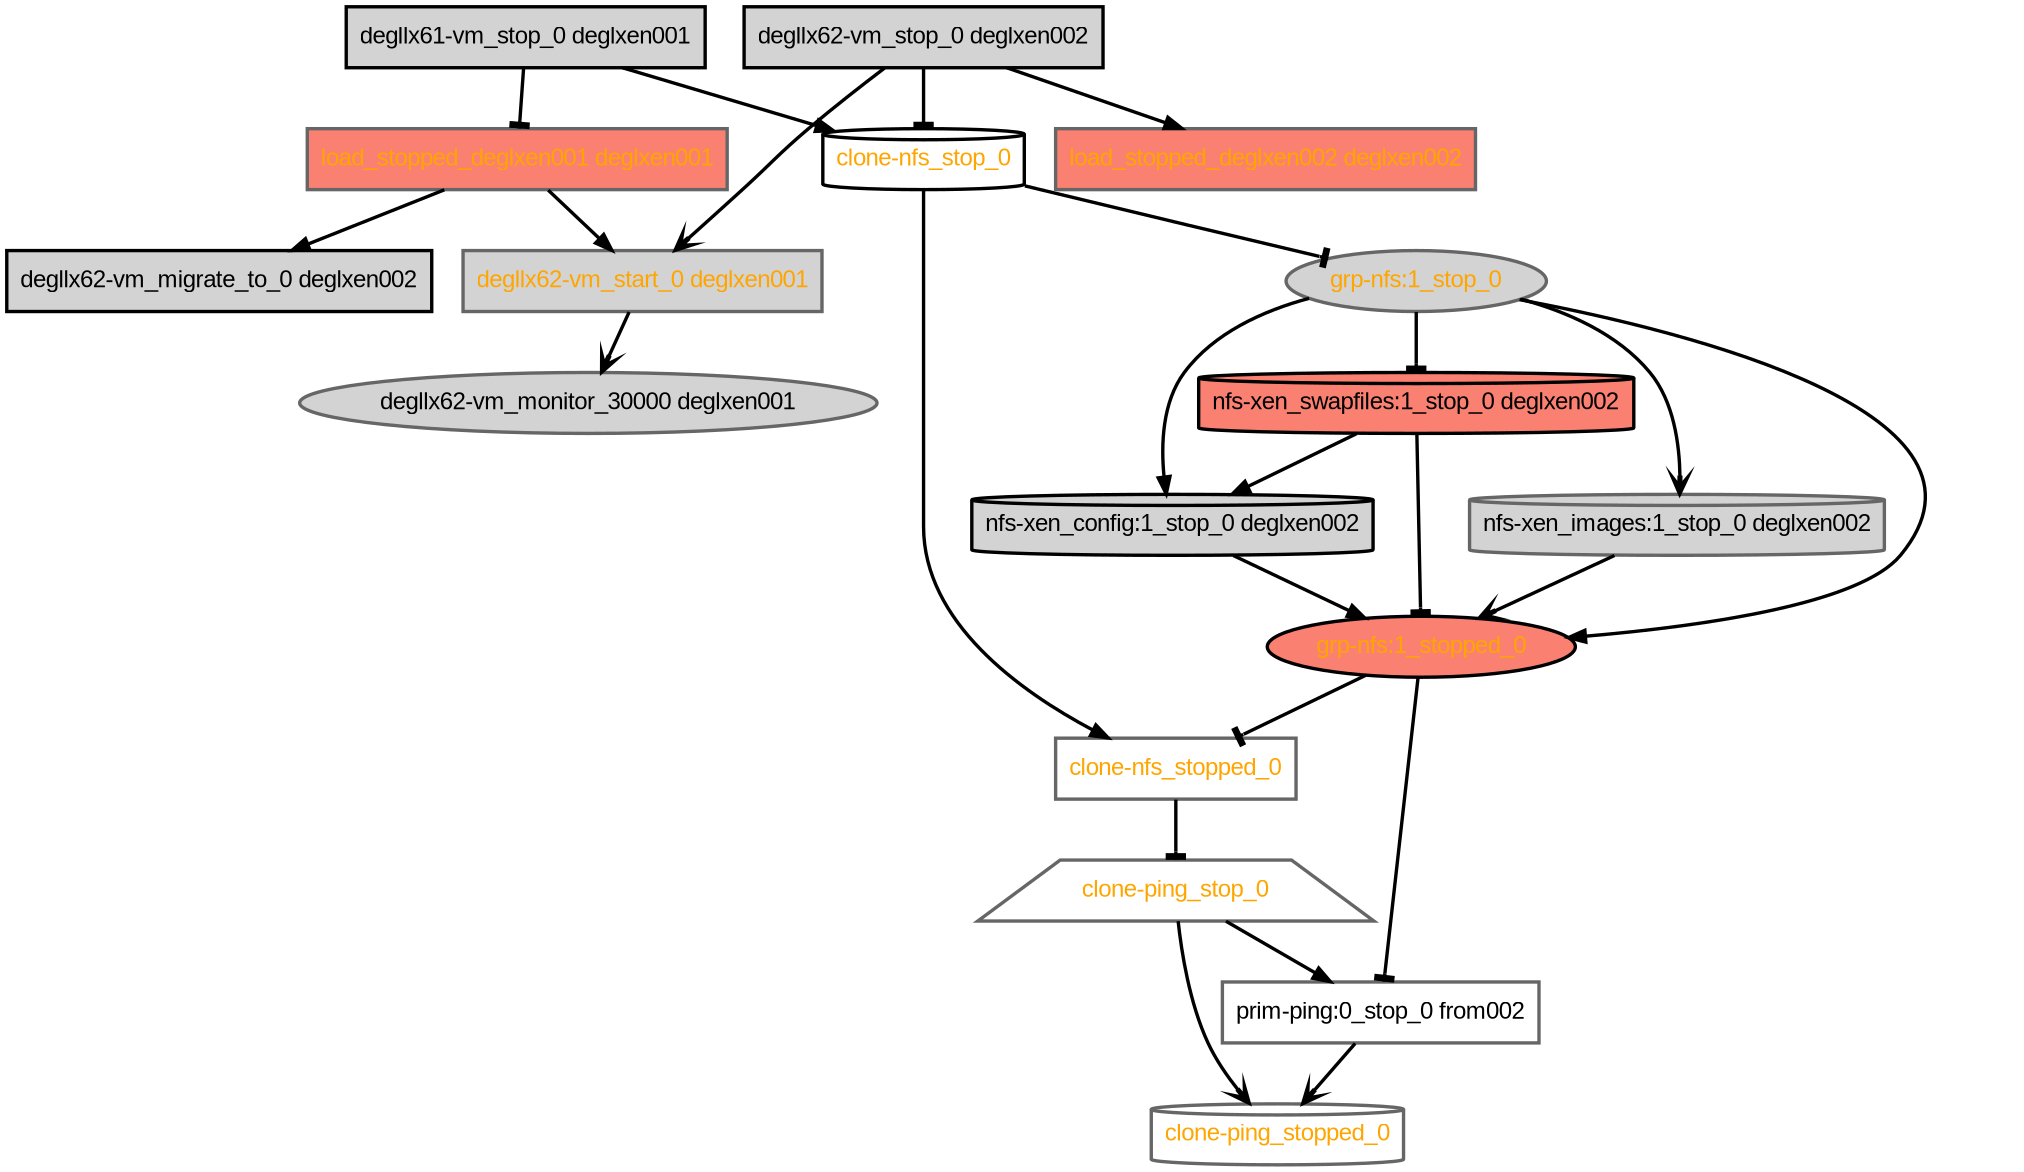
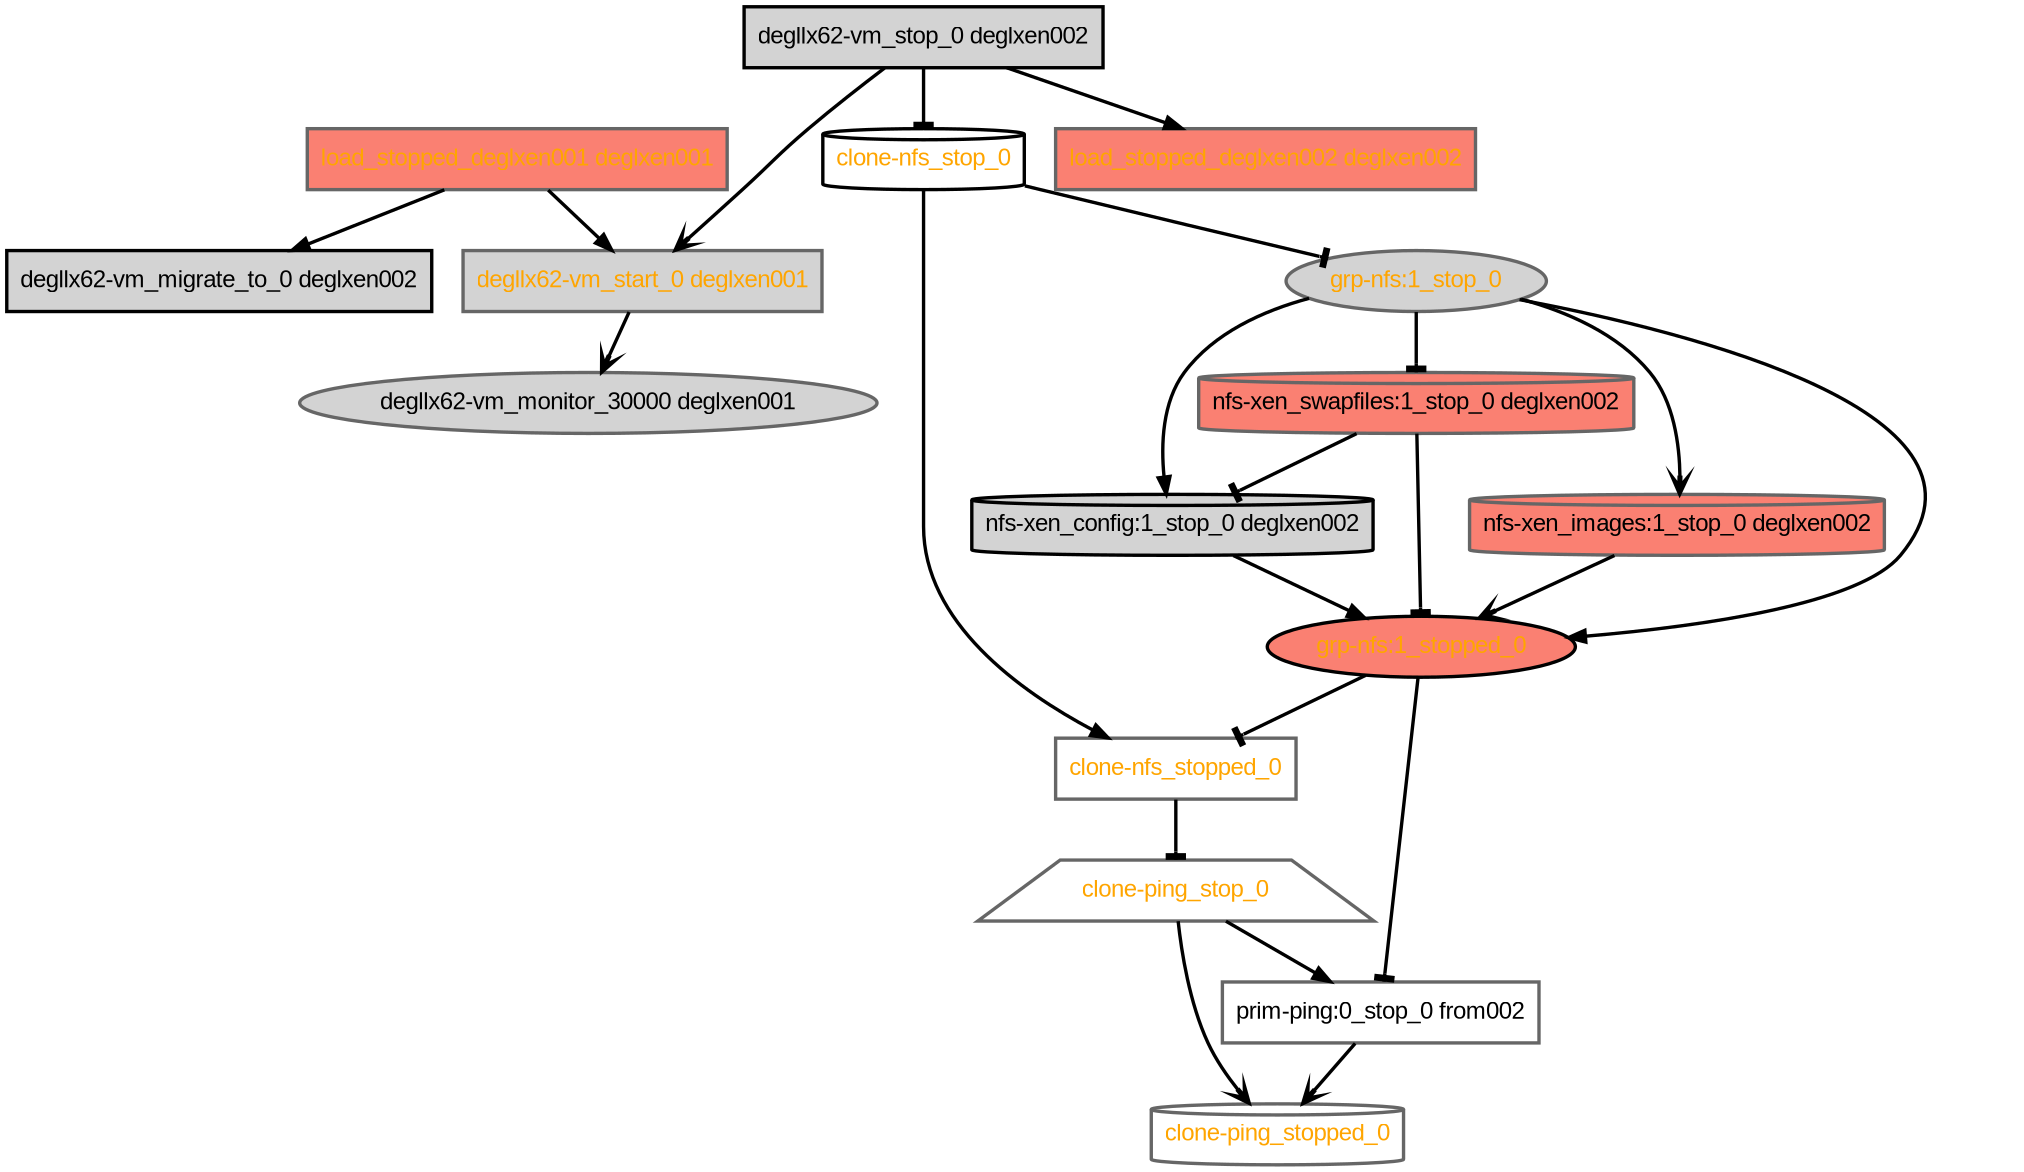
node "degllx61-vm_stop_0 deglxen001": removed
node "nfs-xen_swapfiles:1_stop_0 deglxen002": color black -> gray40
edge "nfs-xen_swapfiles:1_stop_0 deglxen002" -> "nfs-xen_config:1_stop_0 deglxen002": arrowhead normal -> tee
node "nfs-xen_images:1_stop_0 deglxen002": fillcolor lightgrey -> salmon
